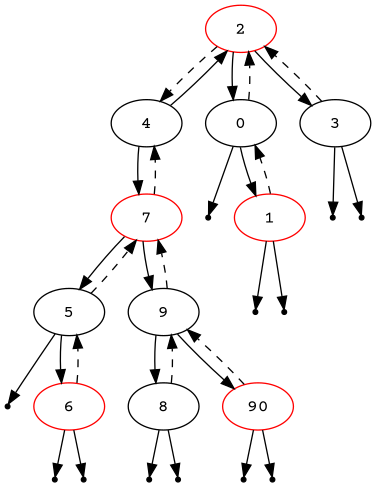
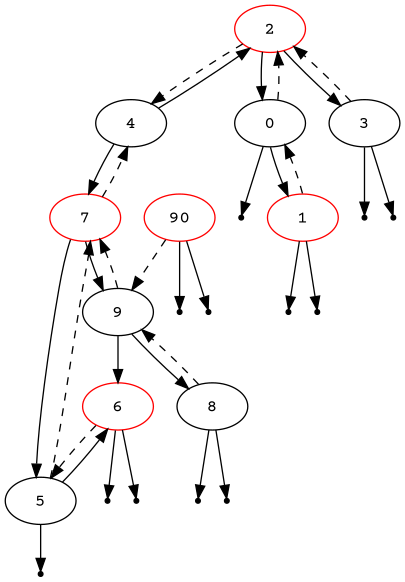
edge "9" -> "90": now "9" -> "6"
